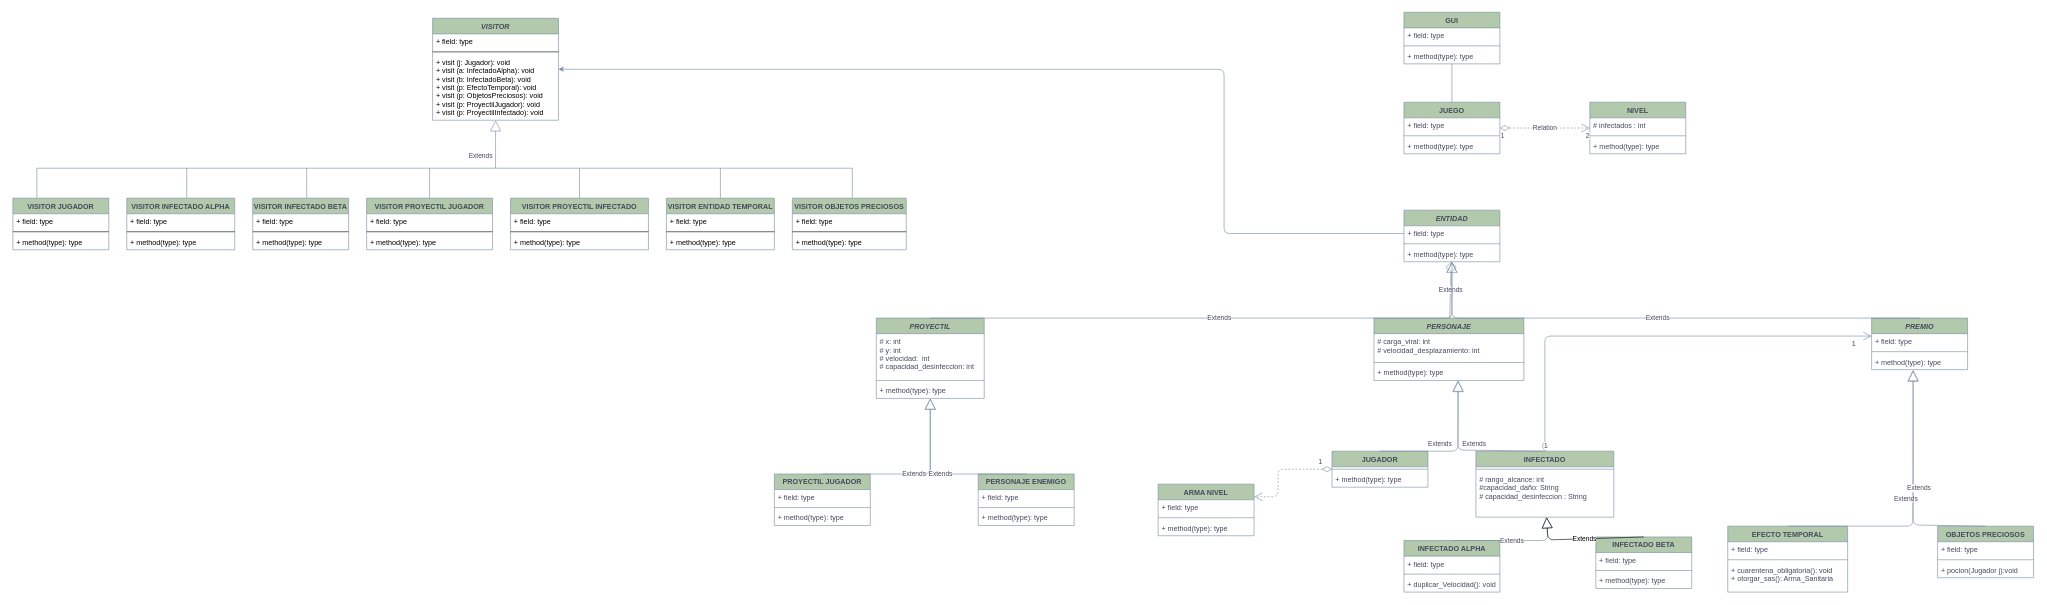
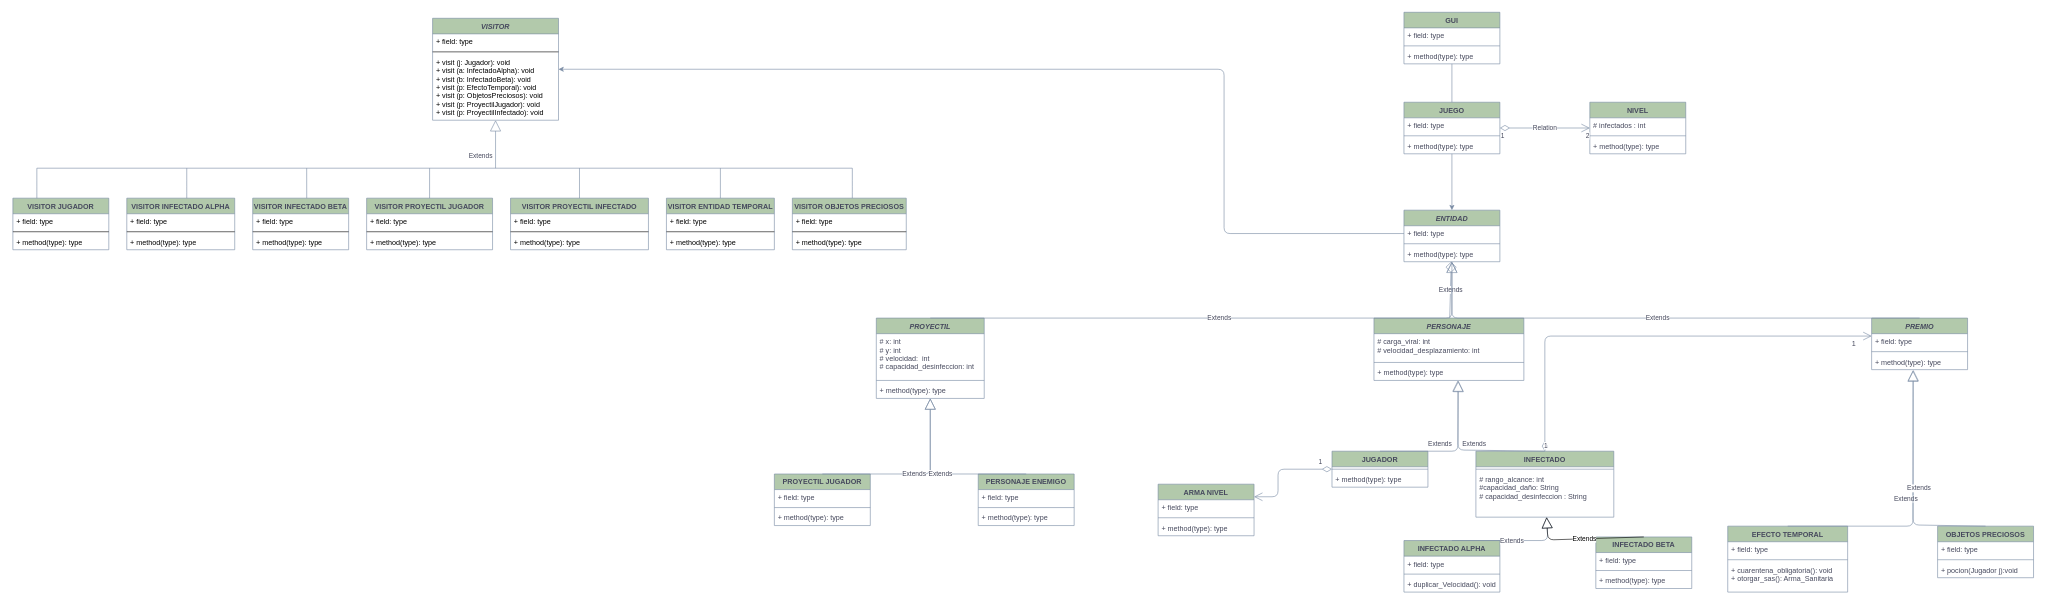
edge "JUEGO" -- "NIVEL": style dashed -> solid
edge "JUEGO" -> "ENTIDAD": added
edge "JUGADOR" -- "ARMA NIVEL": style dashed -> solid
